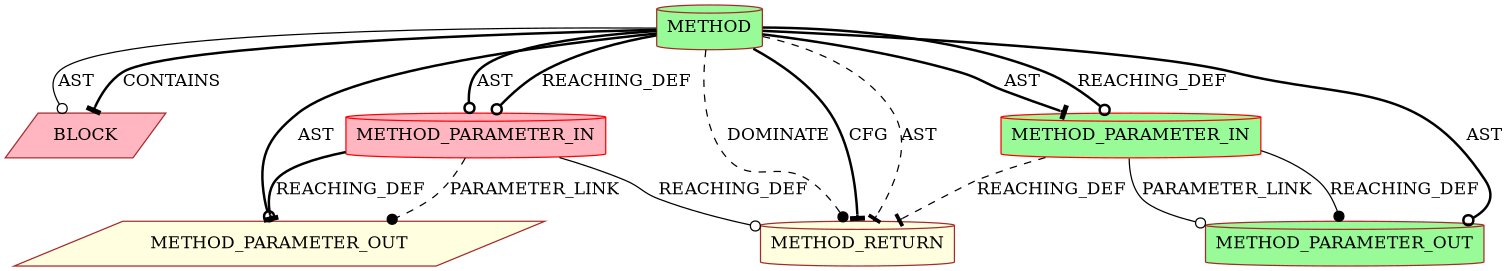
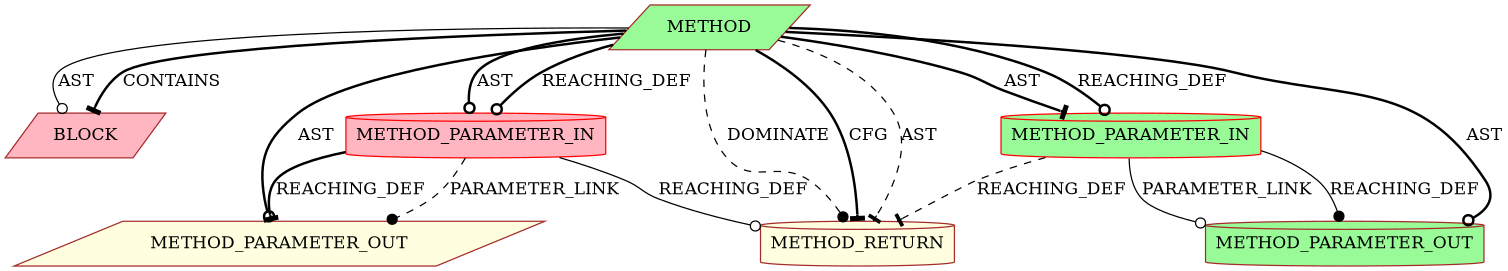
node "METHOD": shape cylinder -> parallelogram
